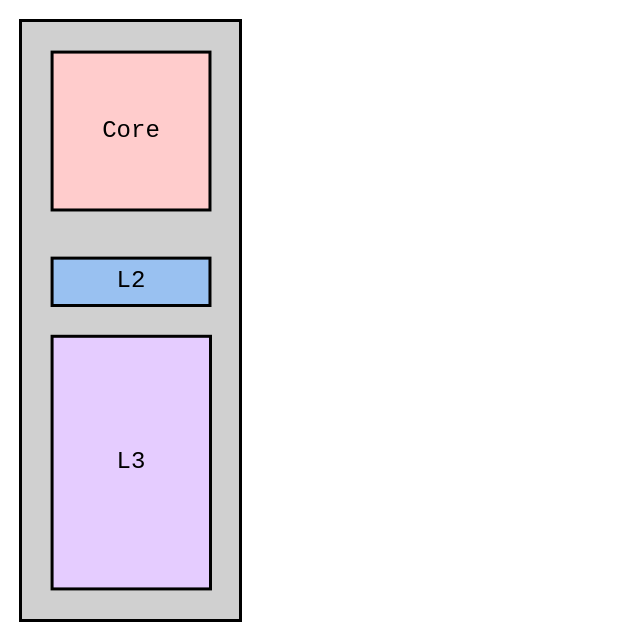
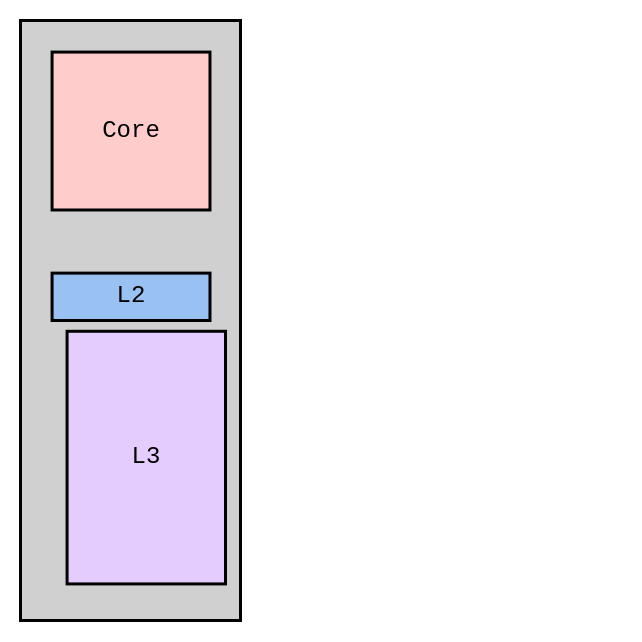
node "L2": moved (131, 282) -> (131, 297)
node "L3": moved (131, 463) -> (146, 458)
